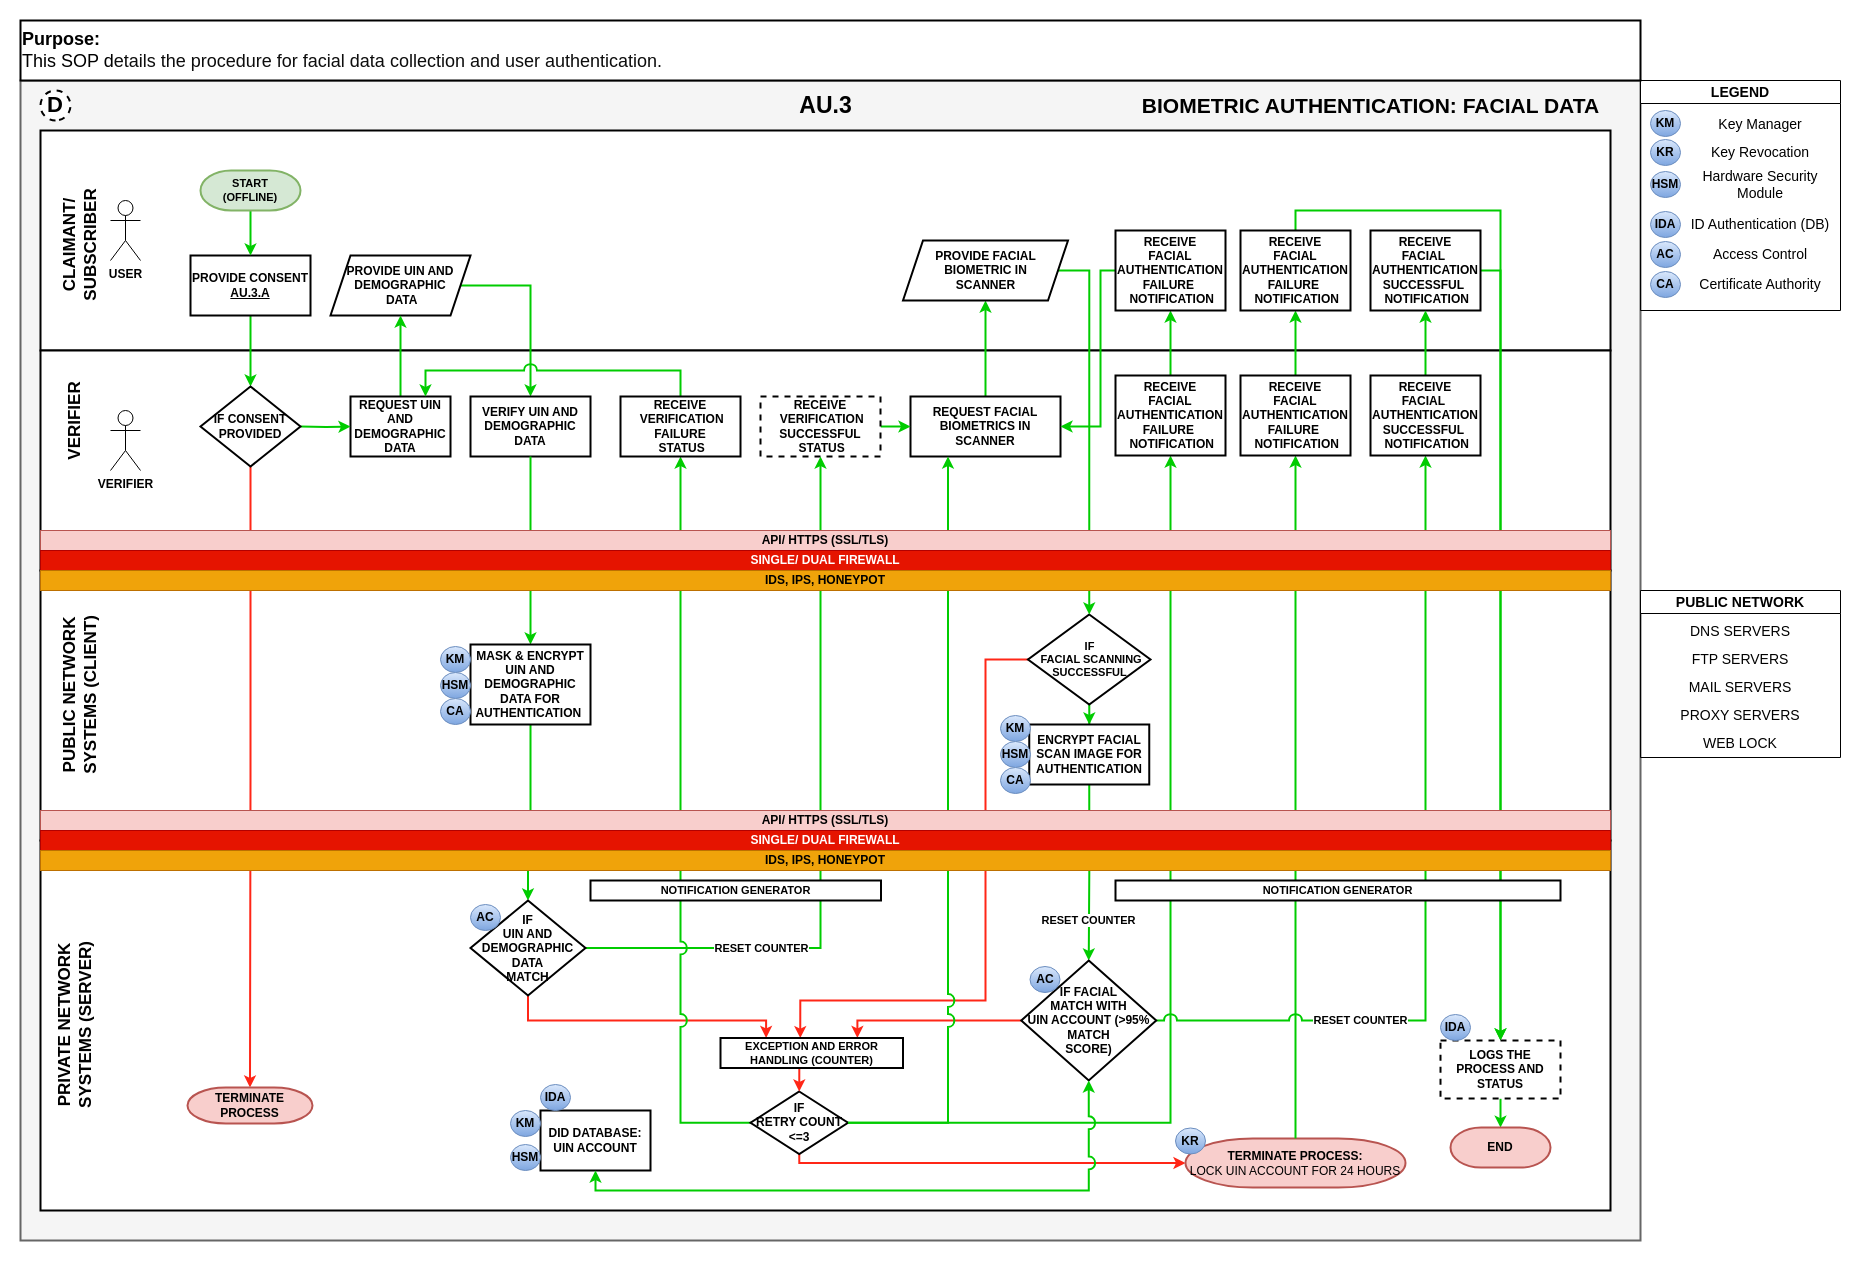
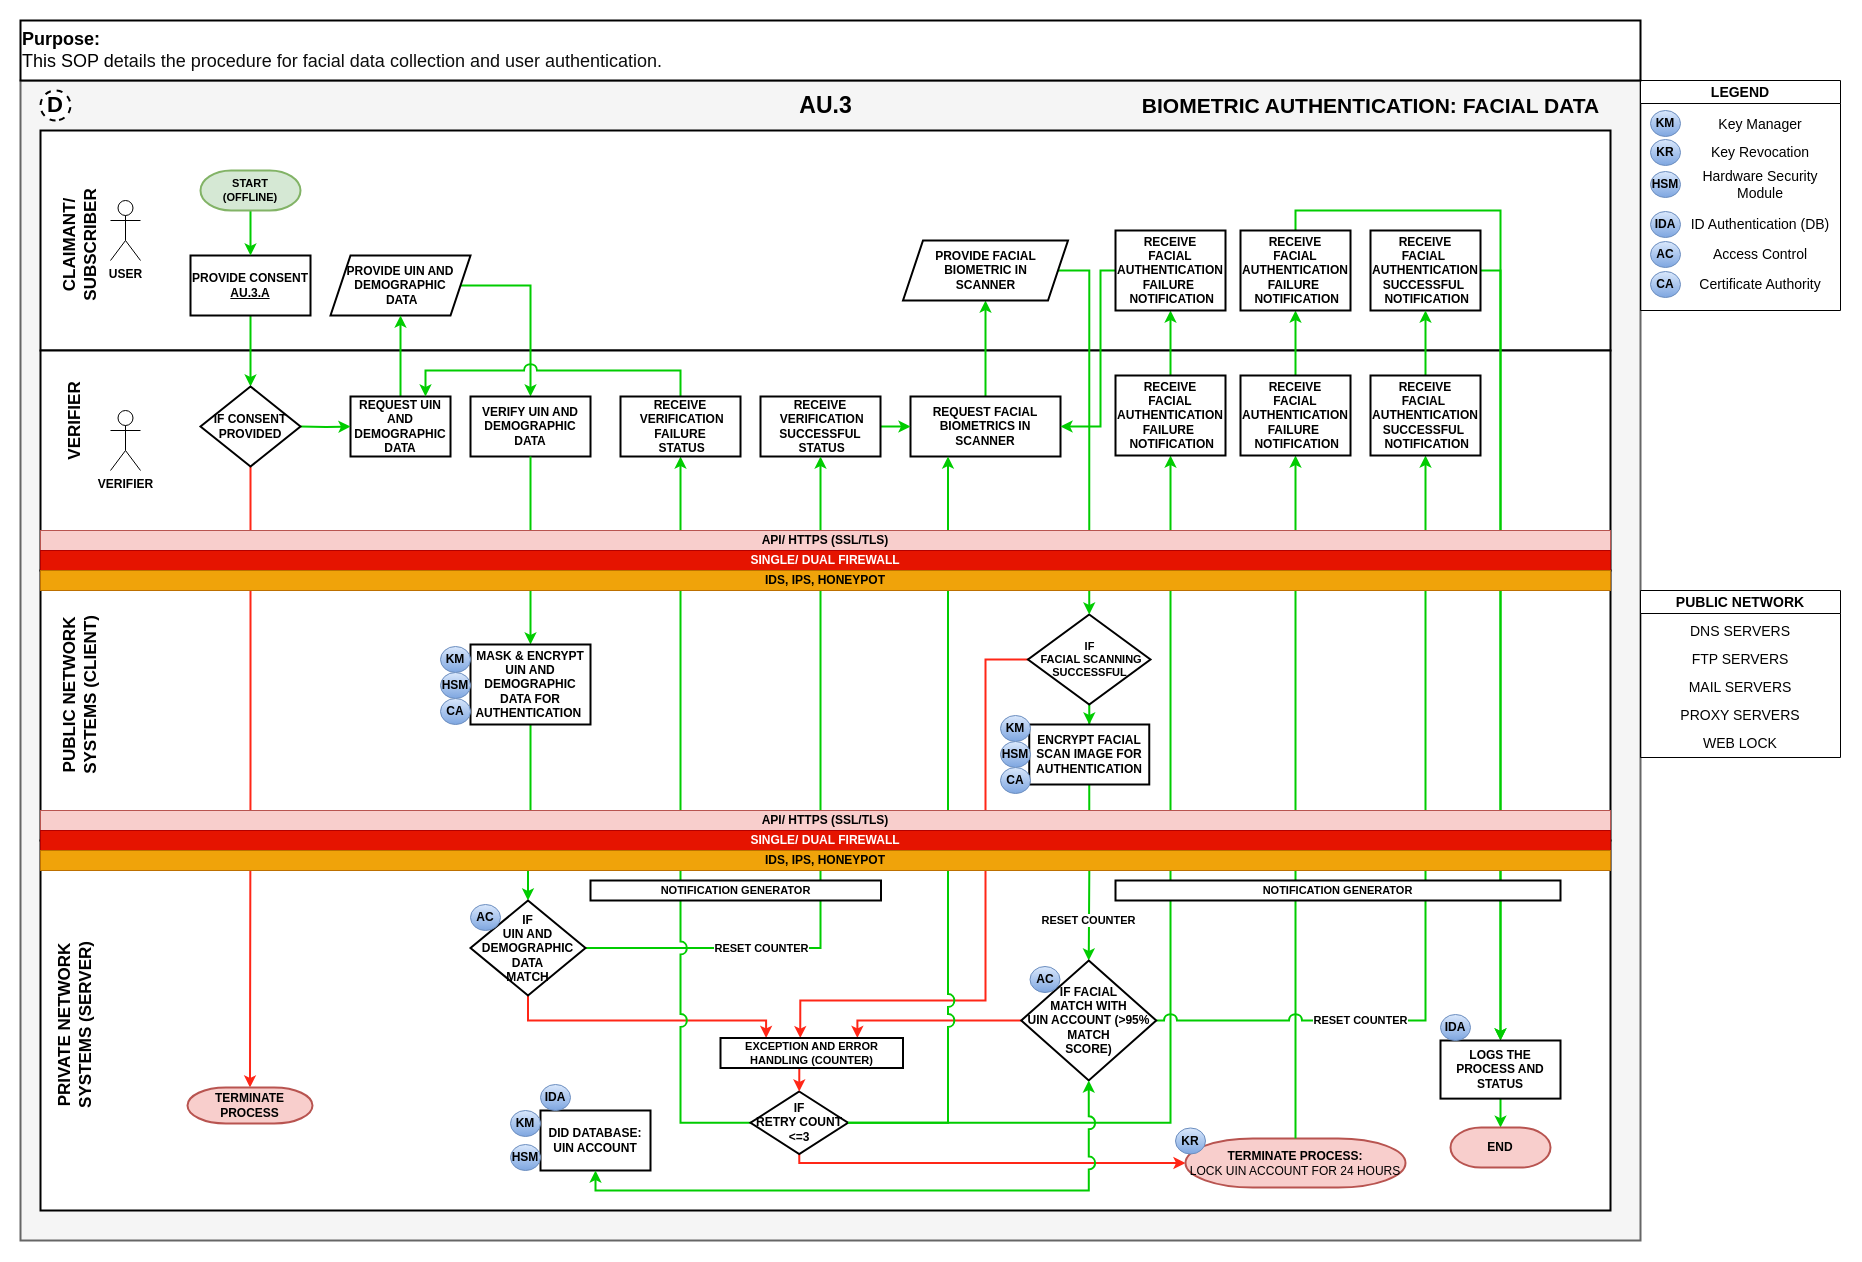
node "RECEIVE VERIFICATION SUCCESSFUL STATUS": style dashed -> solid
node "LOGS THE PROCESS AND STATUS": style dashed -> solid
